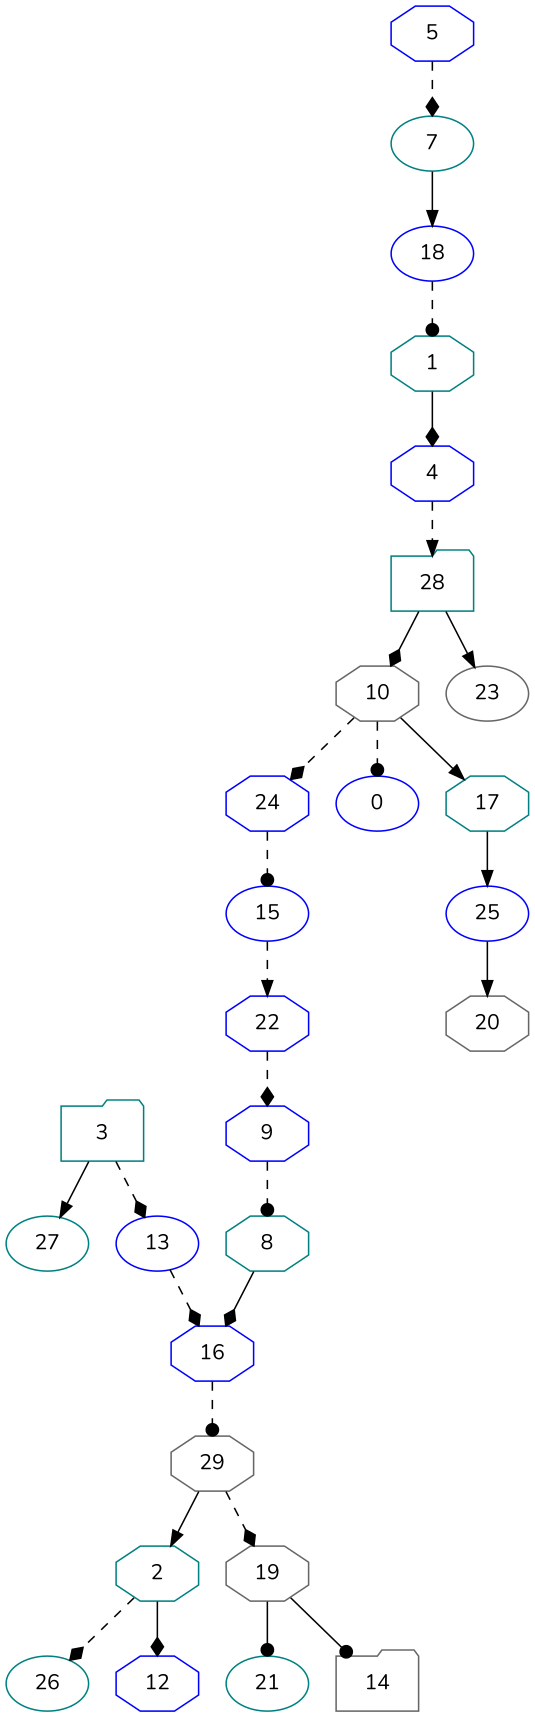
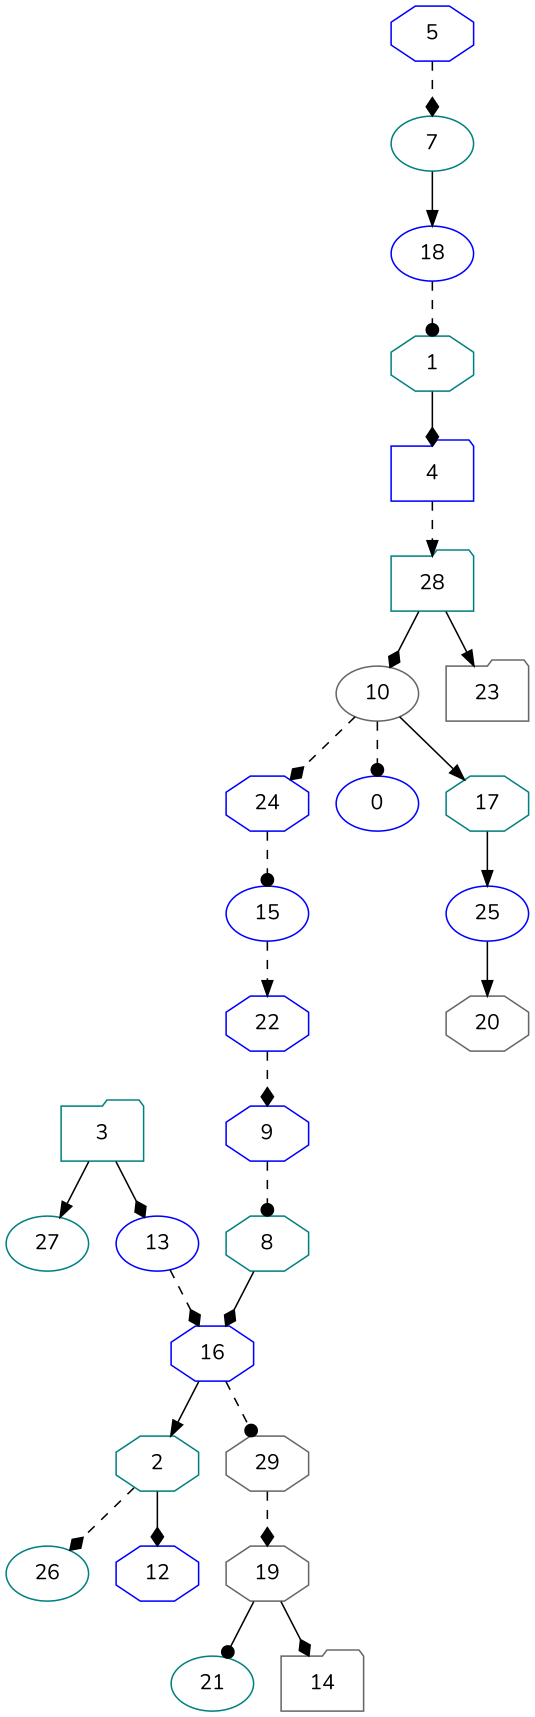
node "4": shape octagon -> folder
node "10": shape octagon -> ellipse
node "23": shape ellipse -> folder
edge "3" -> "13": style dashed -> solid
edge "29" -> "2": now "16" -> "2"
edge "19" -> "14": arrowhead dot -> diamond
